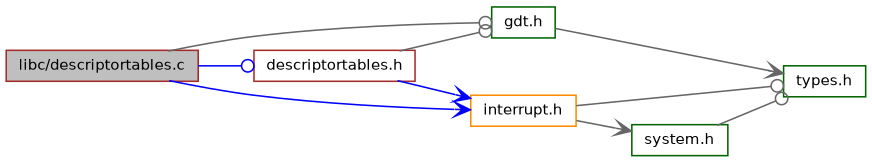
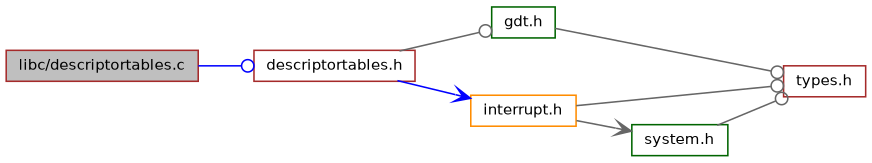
edge "libc/descriptortables.c" -> "gdt.h": removed
edge "gdt.h" -> "types.h": arrowhead vee -> odot
node "types.h": color darkgreen -> brown
edge "libc/descriptortables.c" -> "interrupt.h": removed
